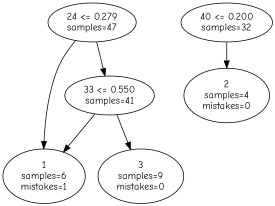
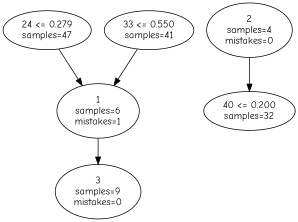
edge "40 <= 0.200 samples=32" -> "2 samples=4 mistakes=0": reversed
edge "24 <= 0.279 samples=47" -> "33 <= 0.550 samples=41": removed
edge "33 <= 0.550 samples=41" -> "3 samples=9 mistakes=0": now "1 samples=6 mistakes=1" -> "3 samples=9 mistakes=0"
